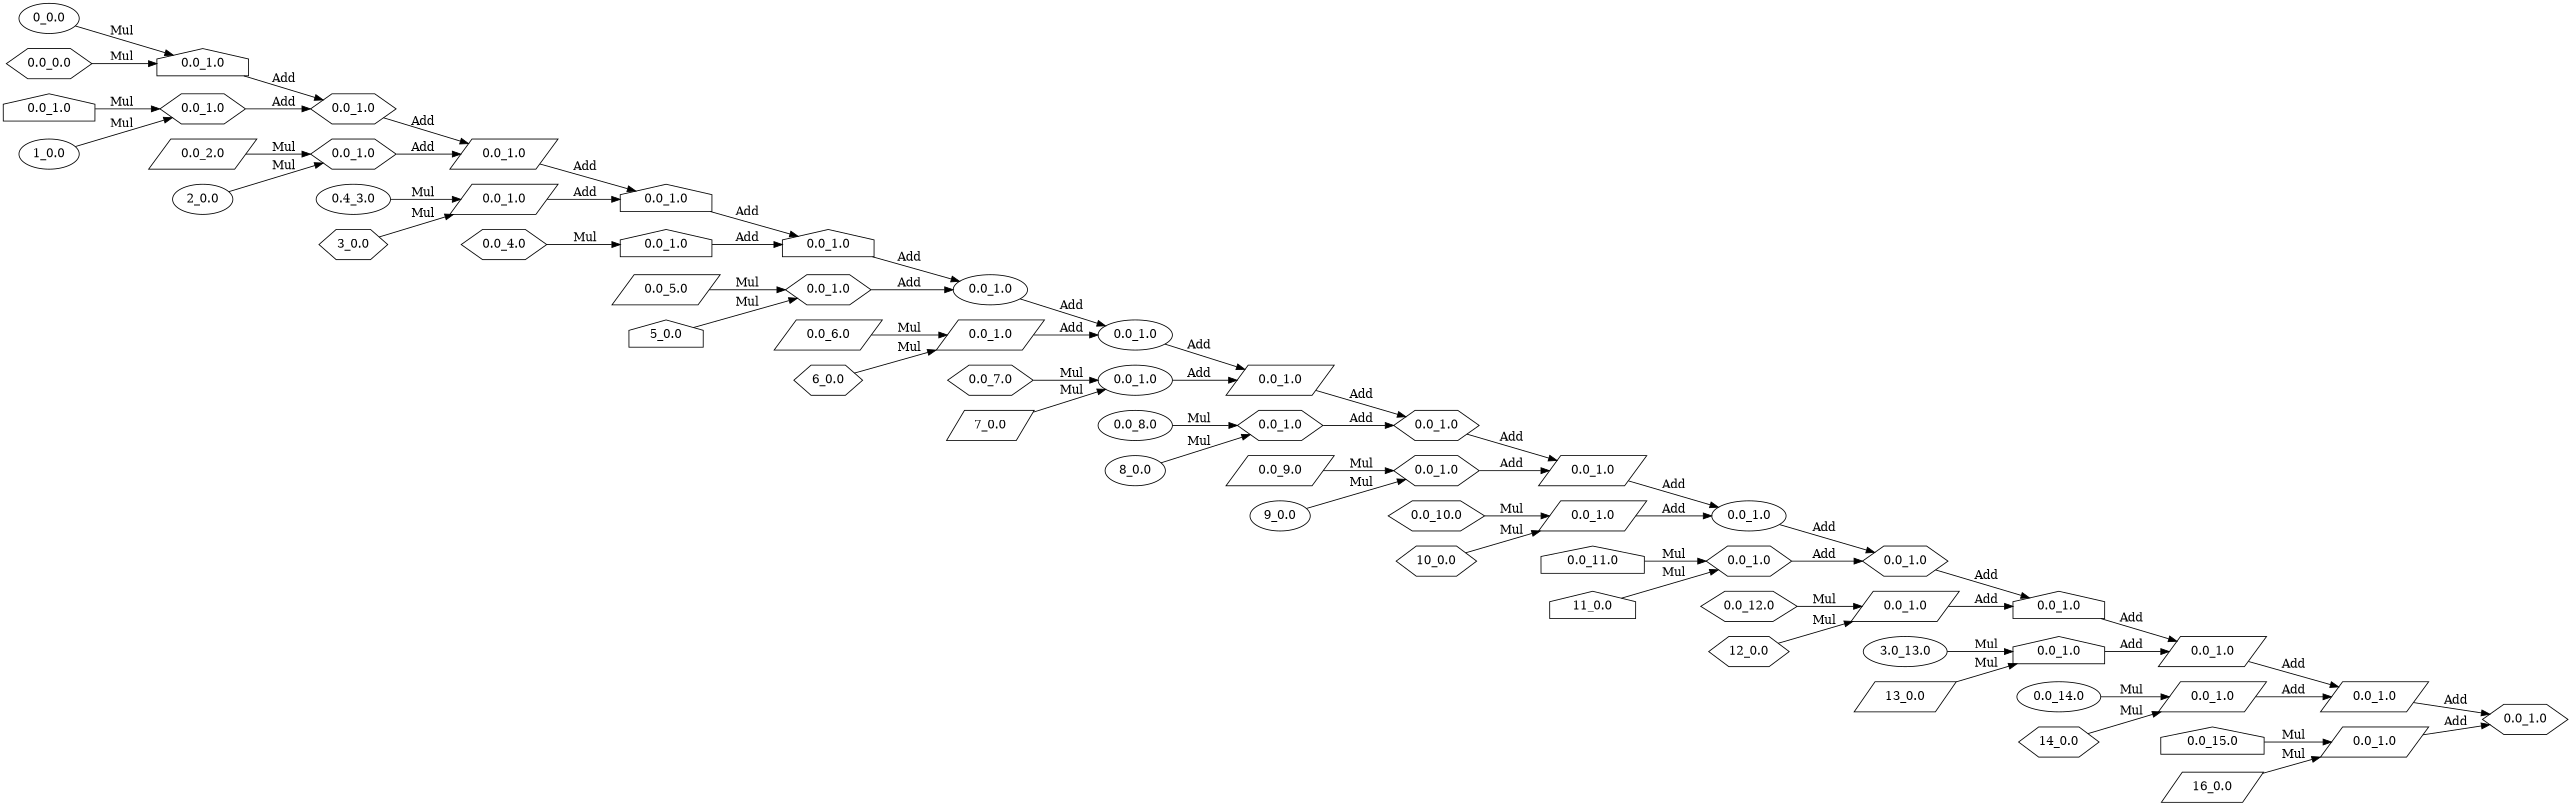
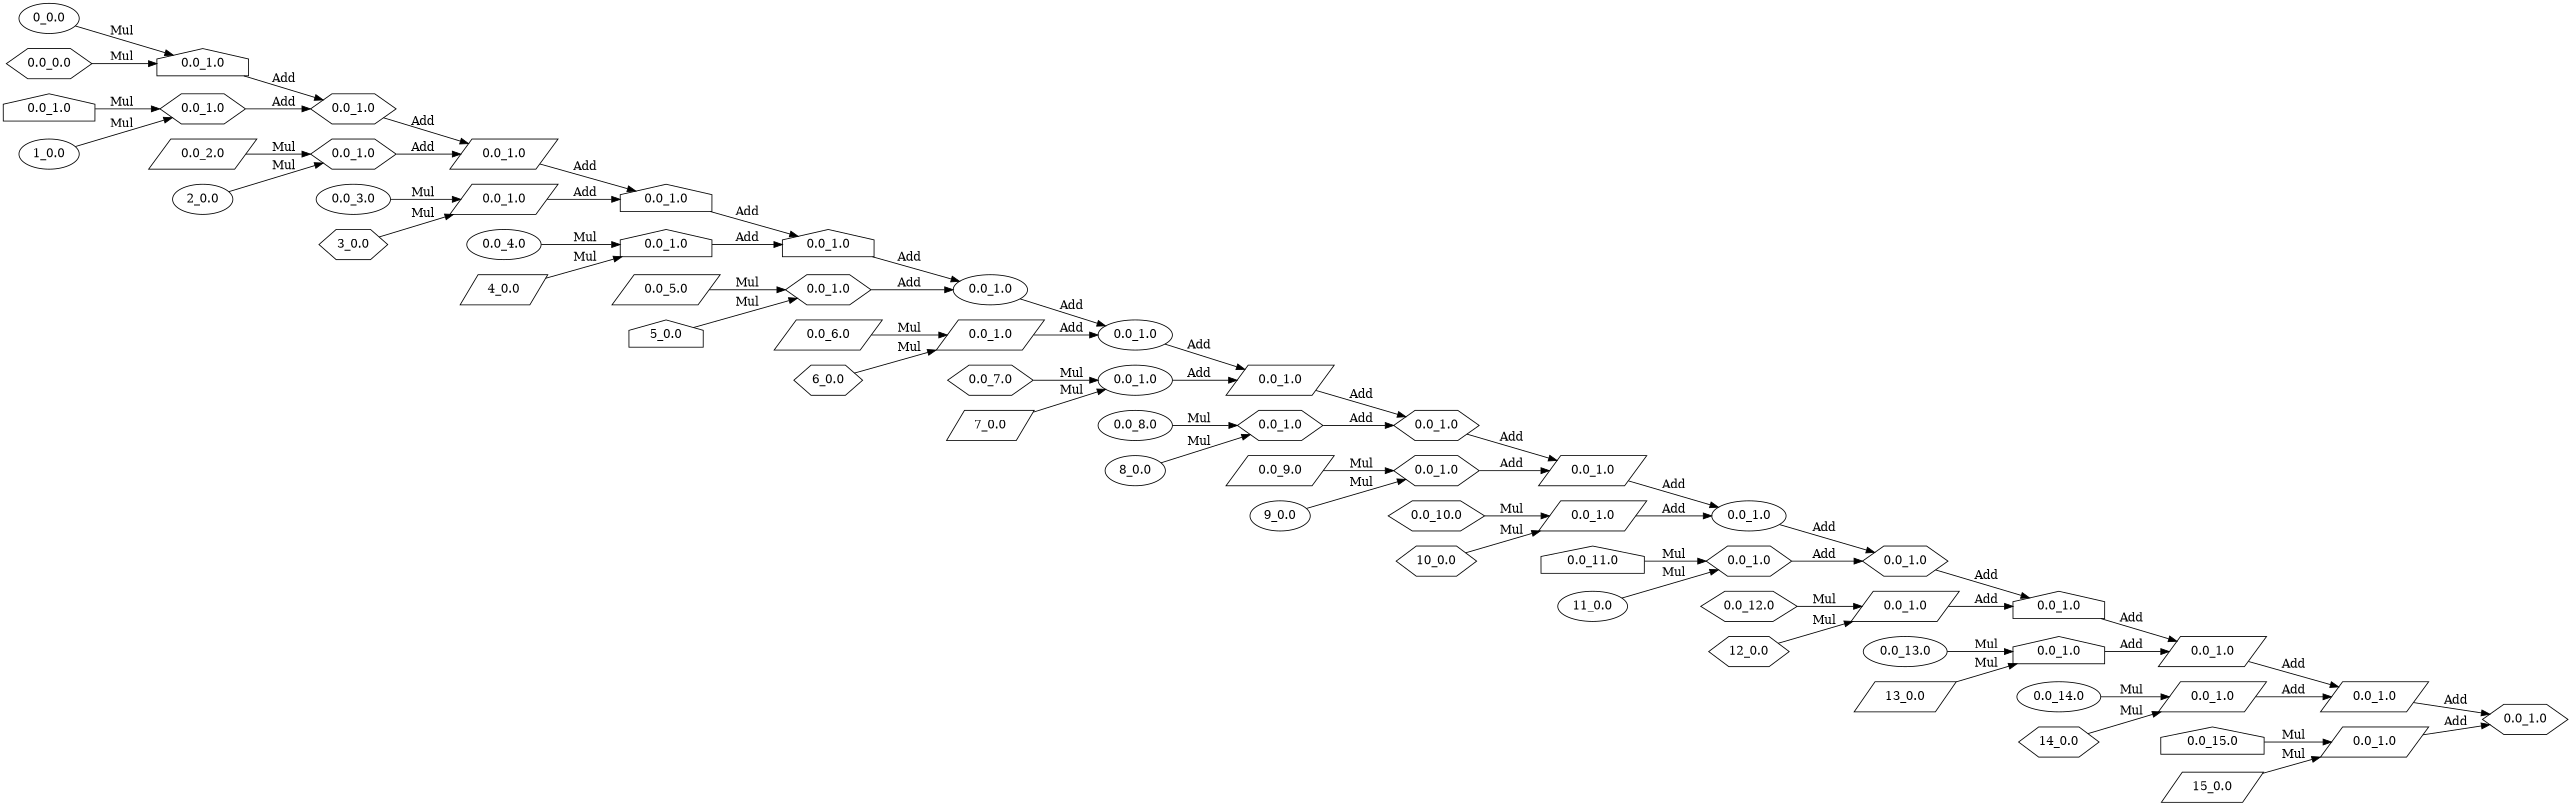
node "0.4_3.0": label "0.4_3.0" -> "0.0_3.0"
node "0.0_4.0": shape hexagon -> ellipse
node "4_0.0": added
node "11_0.0": shape house -> ellipse
node "3.0_13.0": label "3.0_13.0" -> "0.0_13.0"
node "16_0.0": label "16_0.0" -> "15_0.0"
